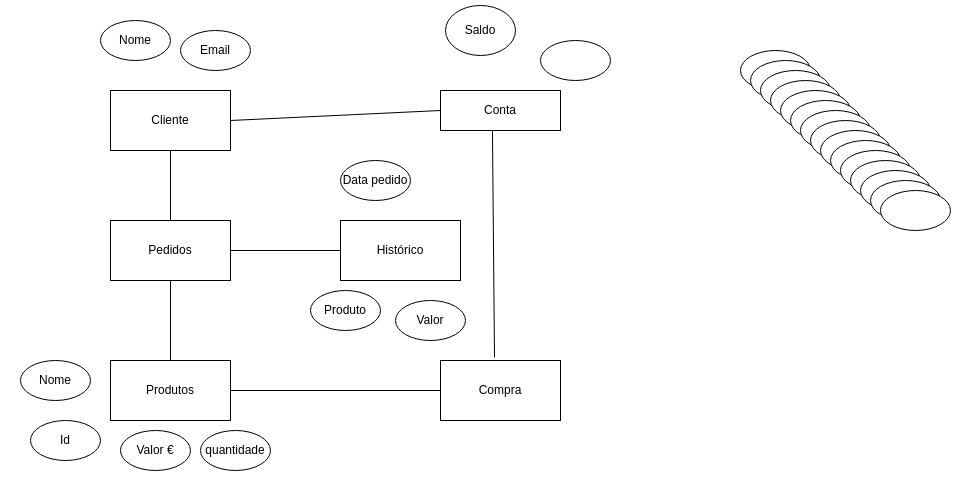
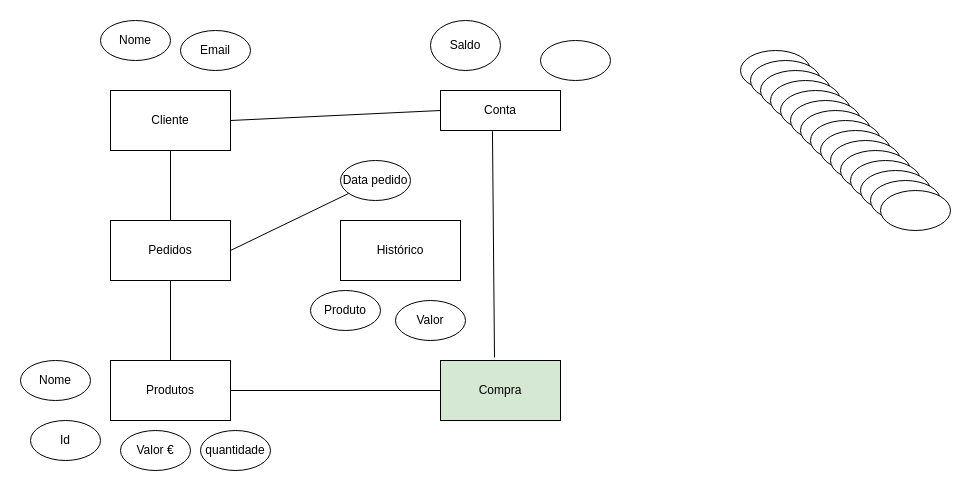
node "Saldo": moved (481, 31) -> (466, 46)
edge "Pedidos" -- "Histórico": now "Pedidos" -- "Data pedido"
node "Compra": fillcolor #ffffff -> #d5e8d4
